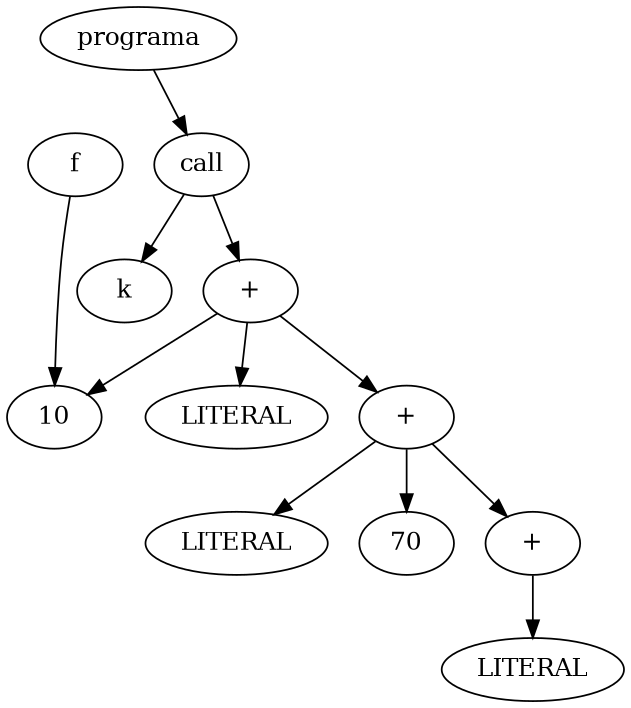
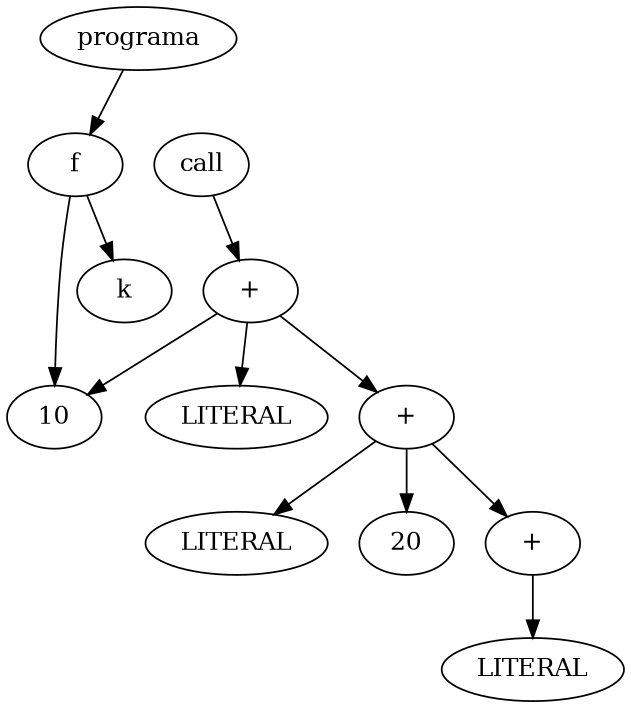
edge "programa" -> "call": now "programa" -> "f"
edge "call" -> "k": now "f" -> "k"
node "70": label "70" -> "20"
